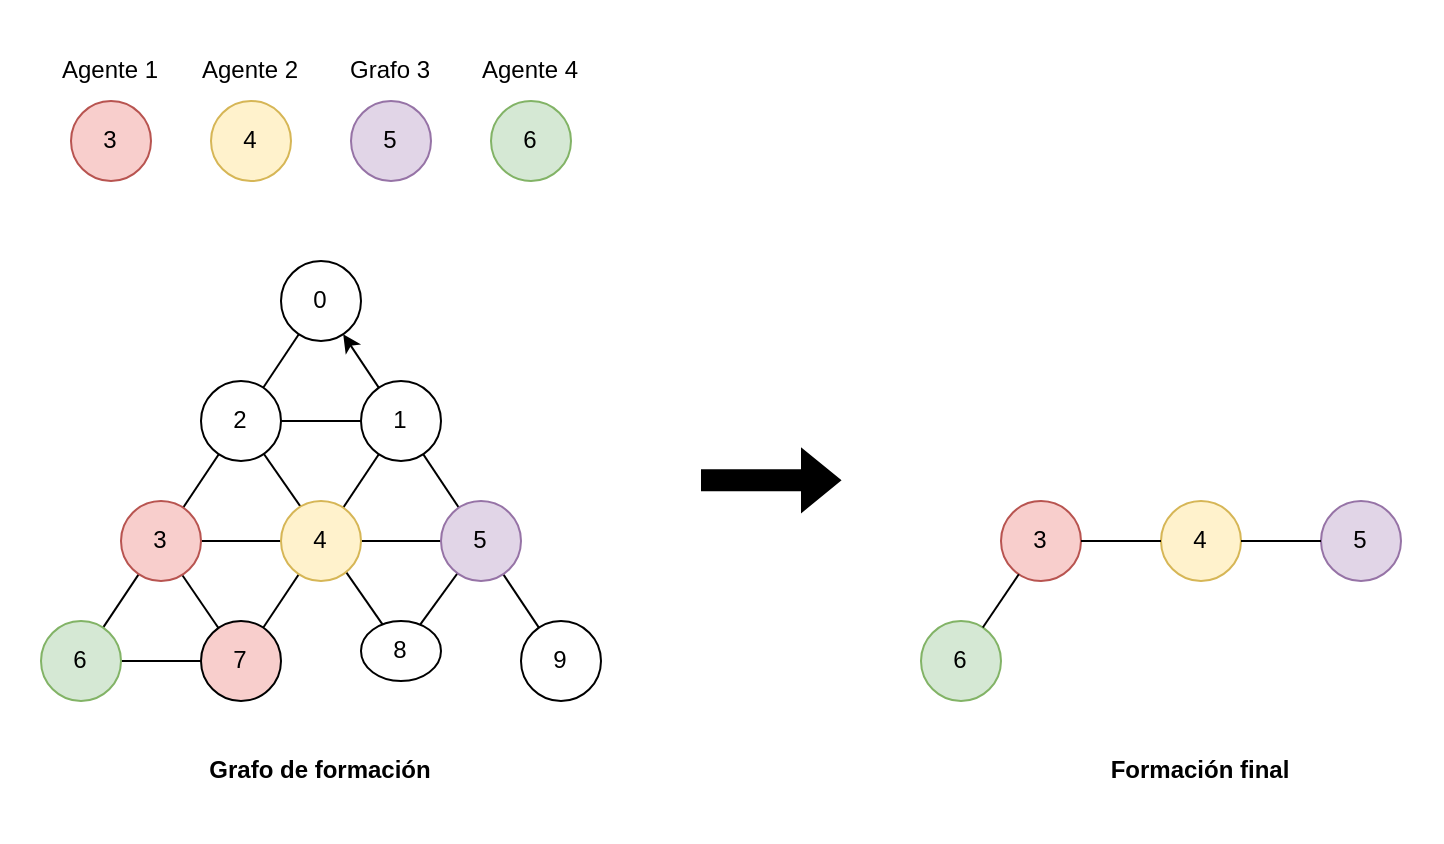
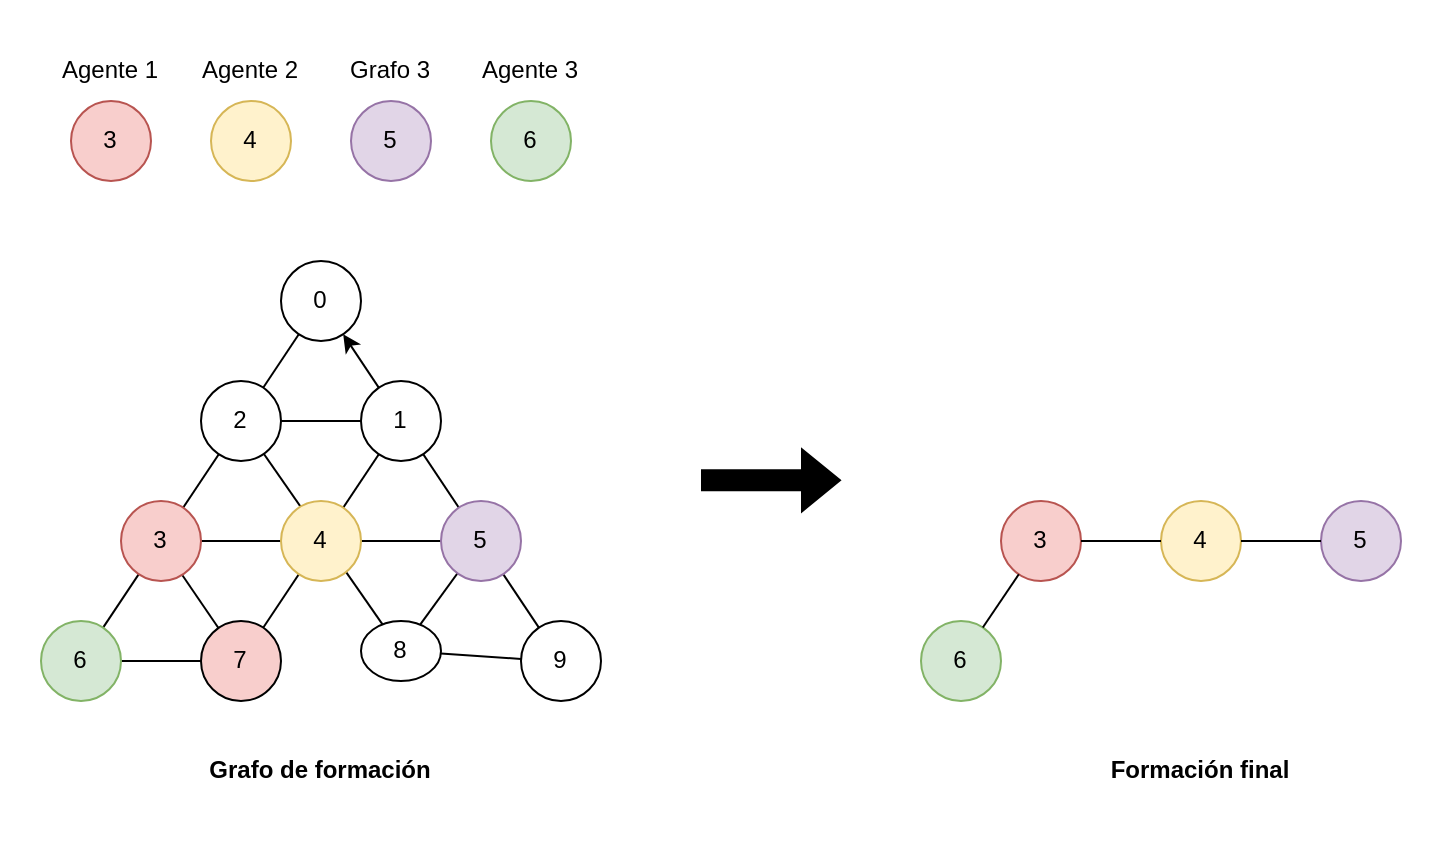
node "Agente 4": label "Agente 4" -> "Agente 3"
edge "8" -- "9": added
